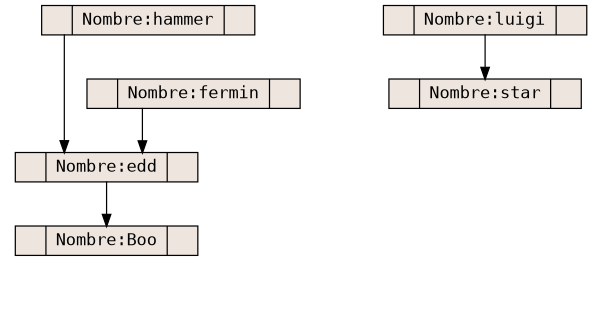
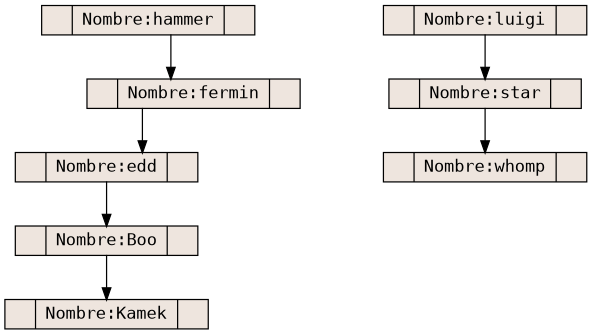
edge "Nombre:hammer" -> "Nombre:edd": now "Nombre:hammer" -> "Nombre:fermin"
node "Nombre:whomp": added
node "Nombre:Kamek": added
